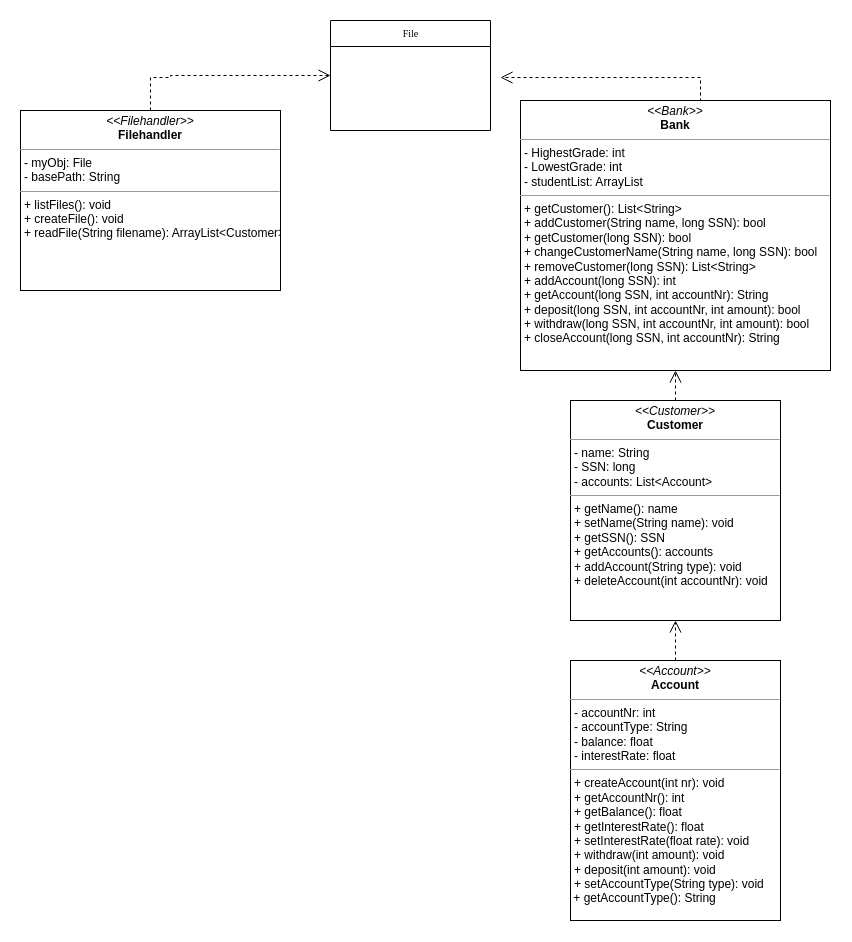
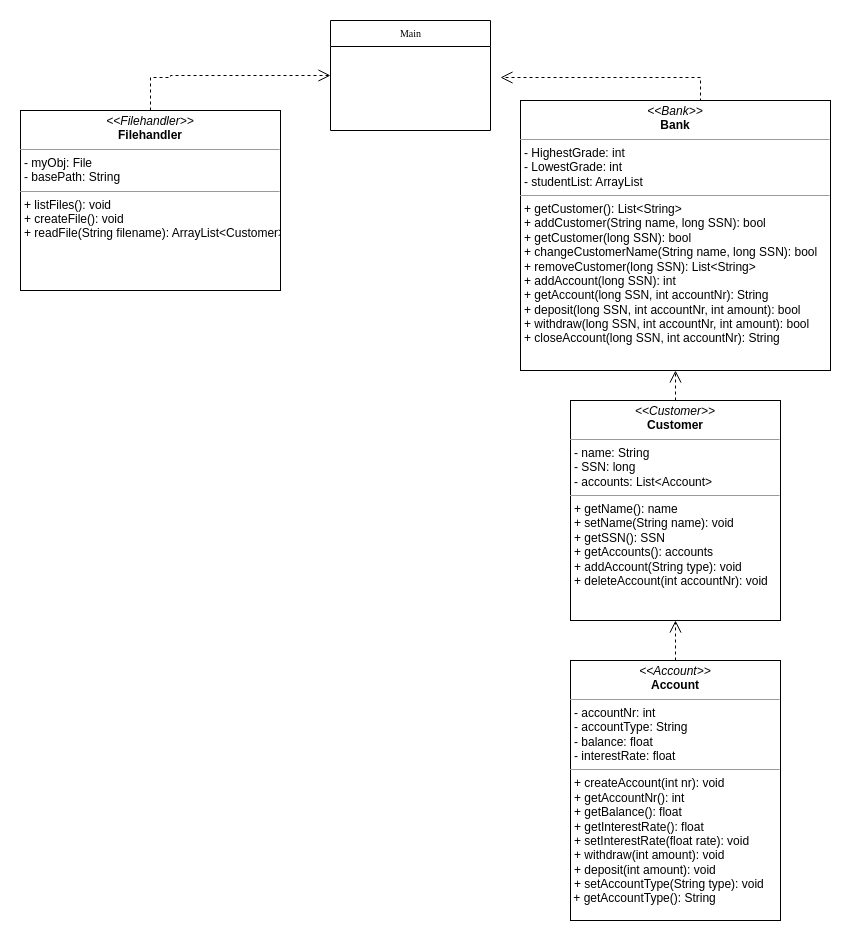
node "File": label "File" -> "Main"
